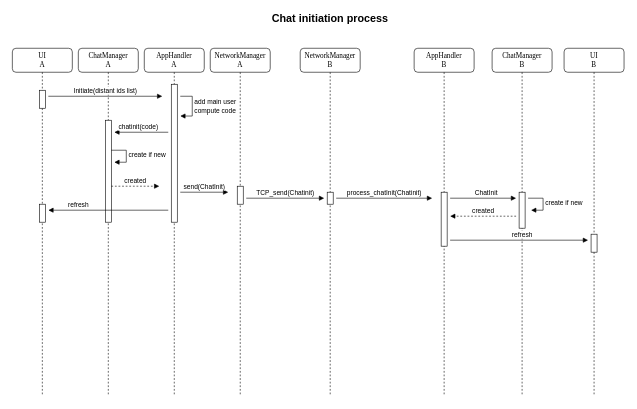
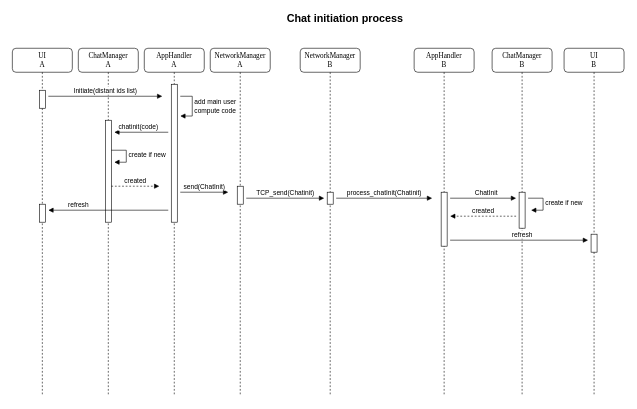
node "Chat initiation process": moved (330, 18) -> (345, 18)
